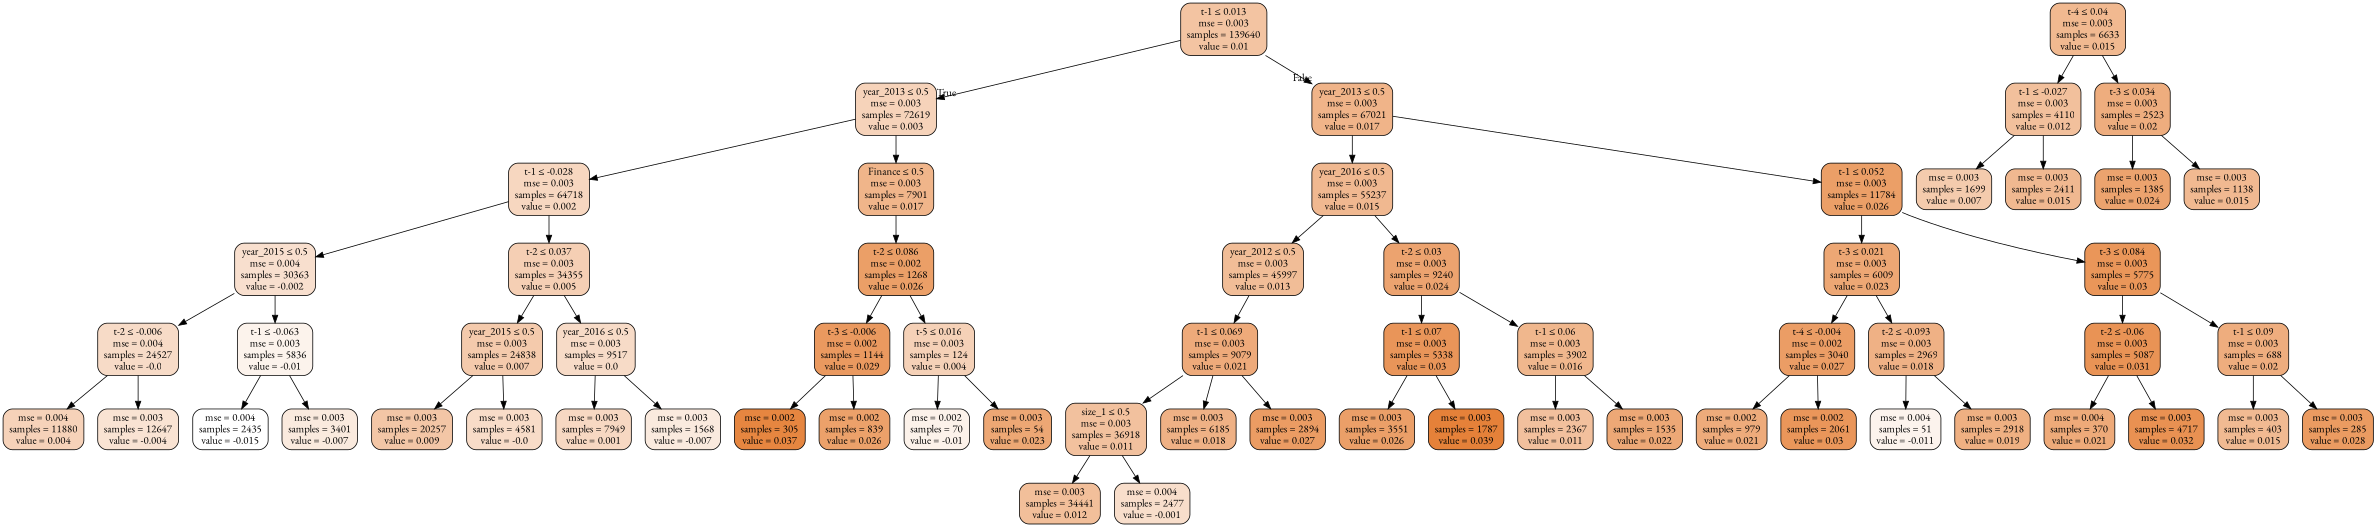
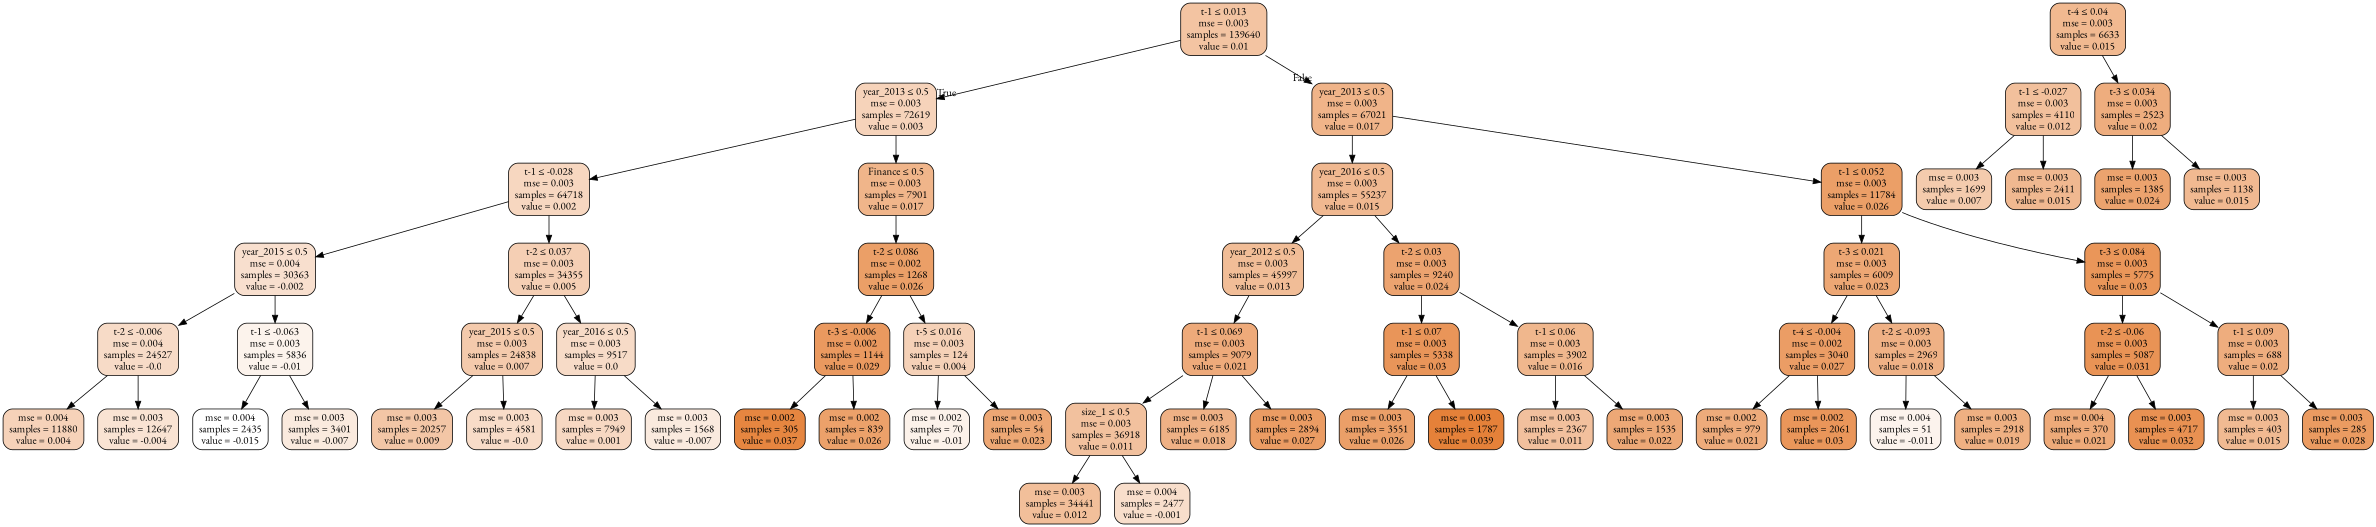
edge "t-4 ≤ 0.04" -> "t-1 ≤ -0.027": removed
